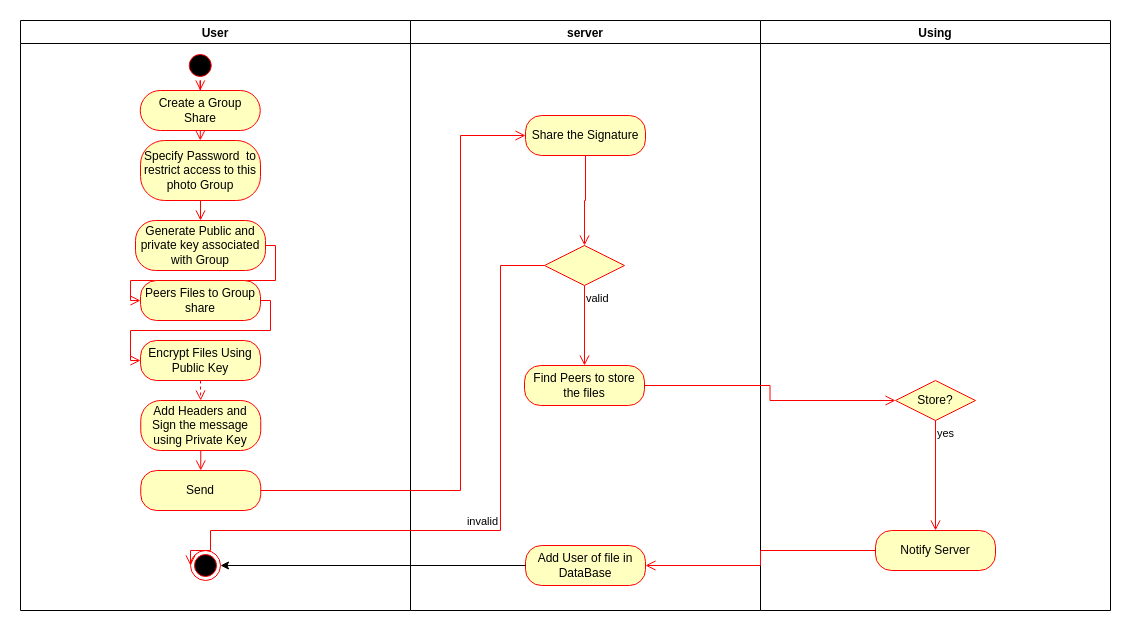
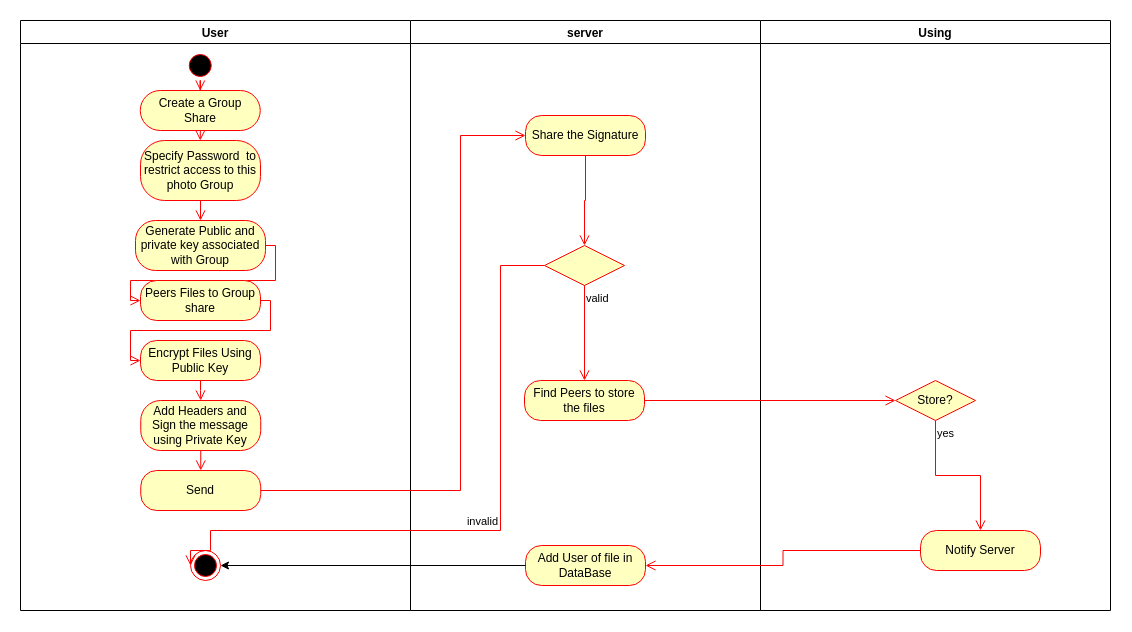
node "Find Peers to store the files": moved (585, 386) -> (585, 401)
edge "Encrypt Files Using Public Key" -> "Add Headers and Sign the message using Private Key": style dashed -> solid
node "Notify Server": moved (936, 551) -> (981, 551)
